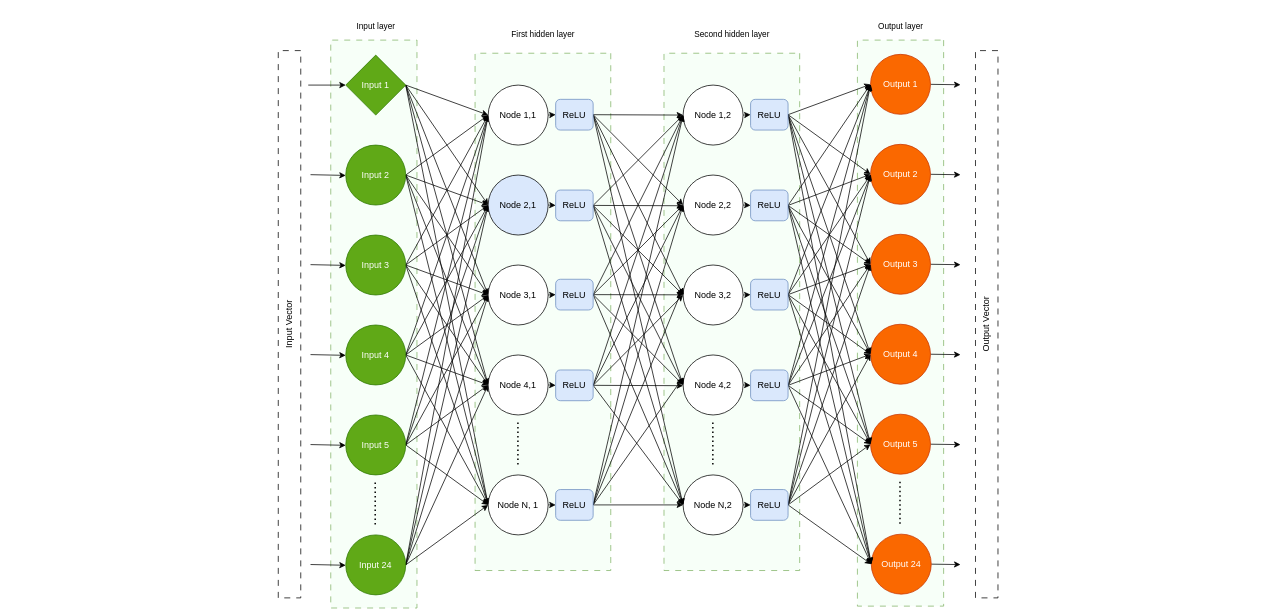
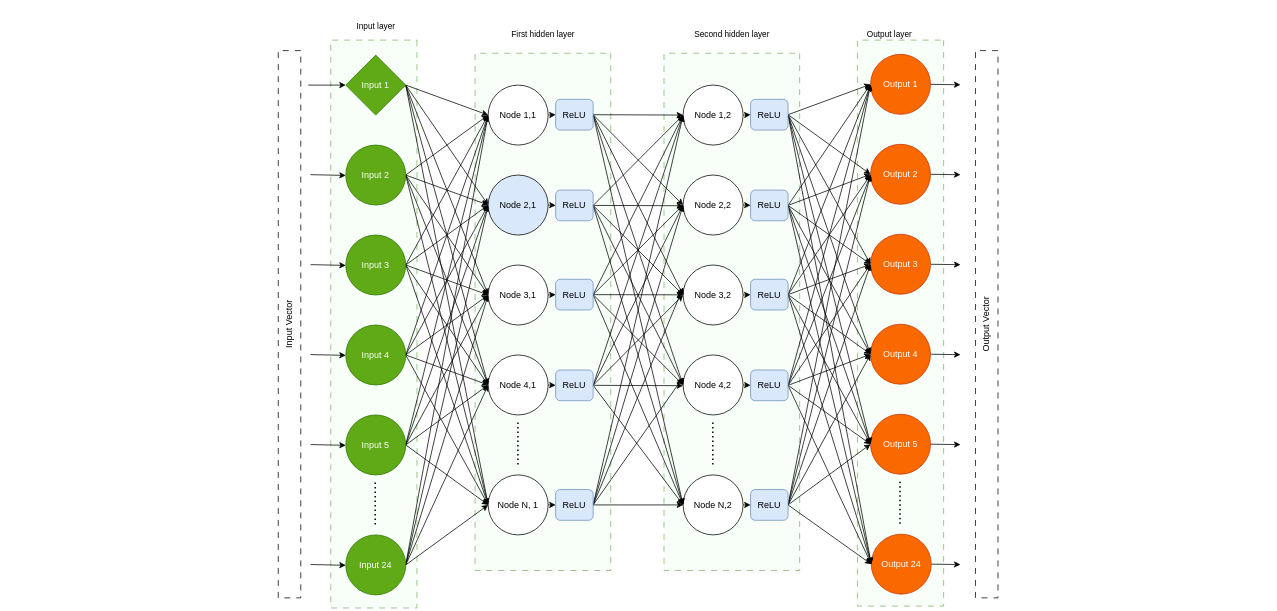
node "Output layer": moved (900, 27) -> (889, 34)
